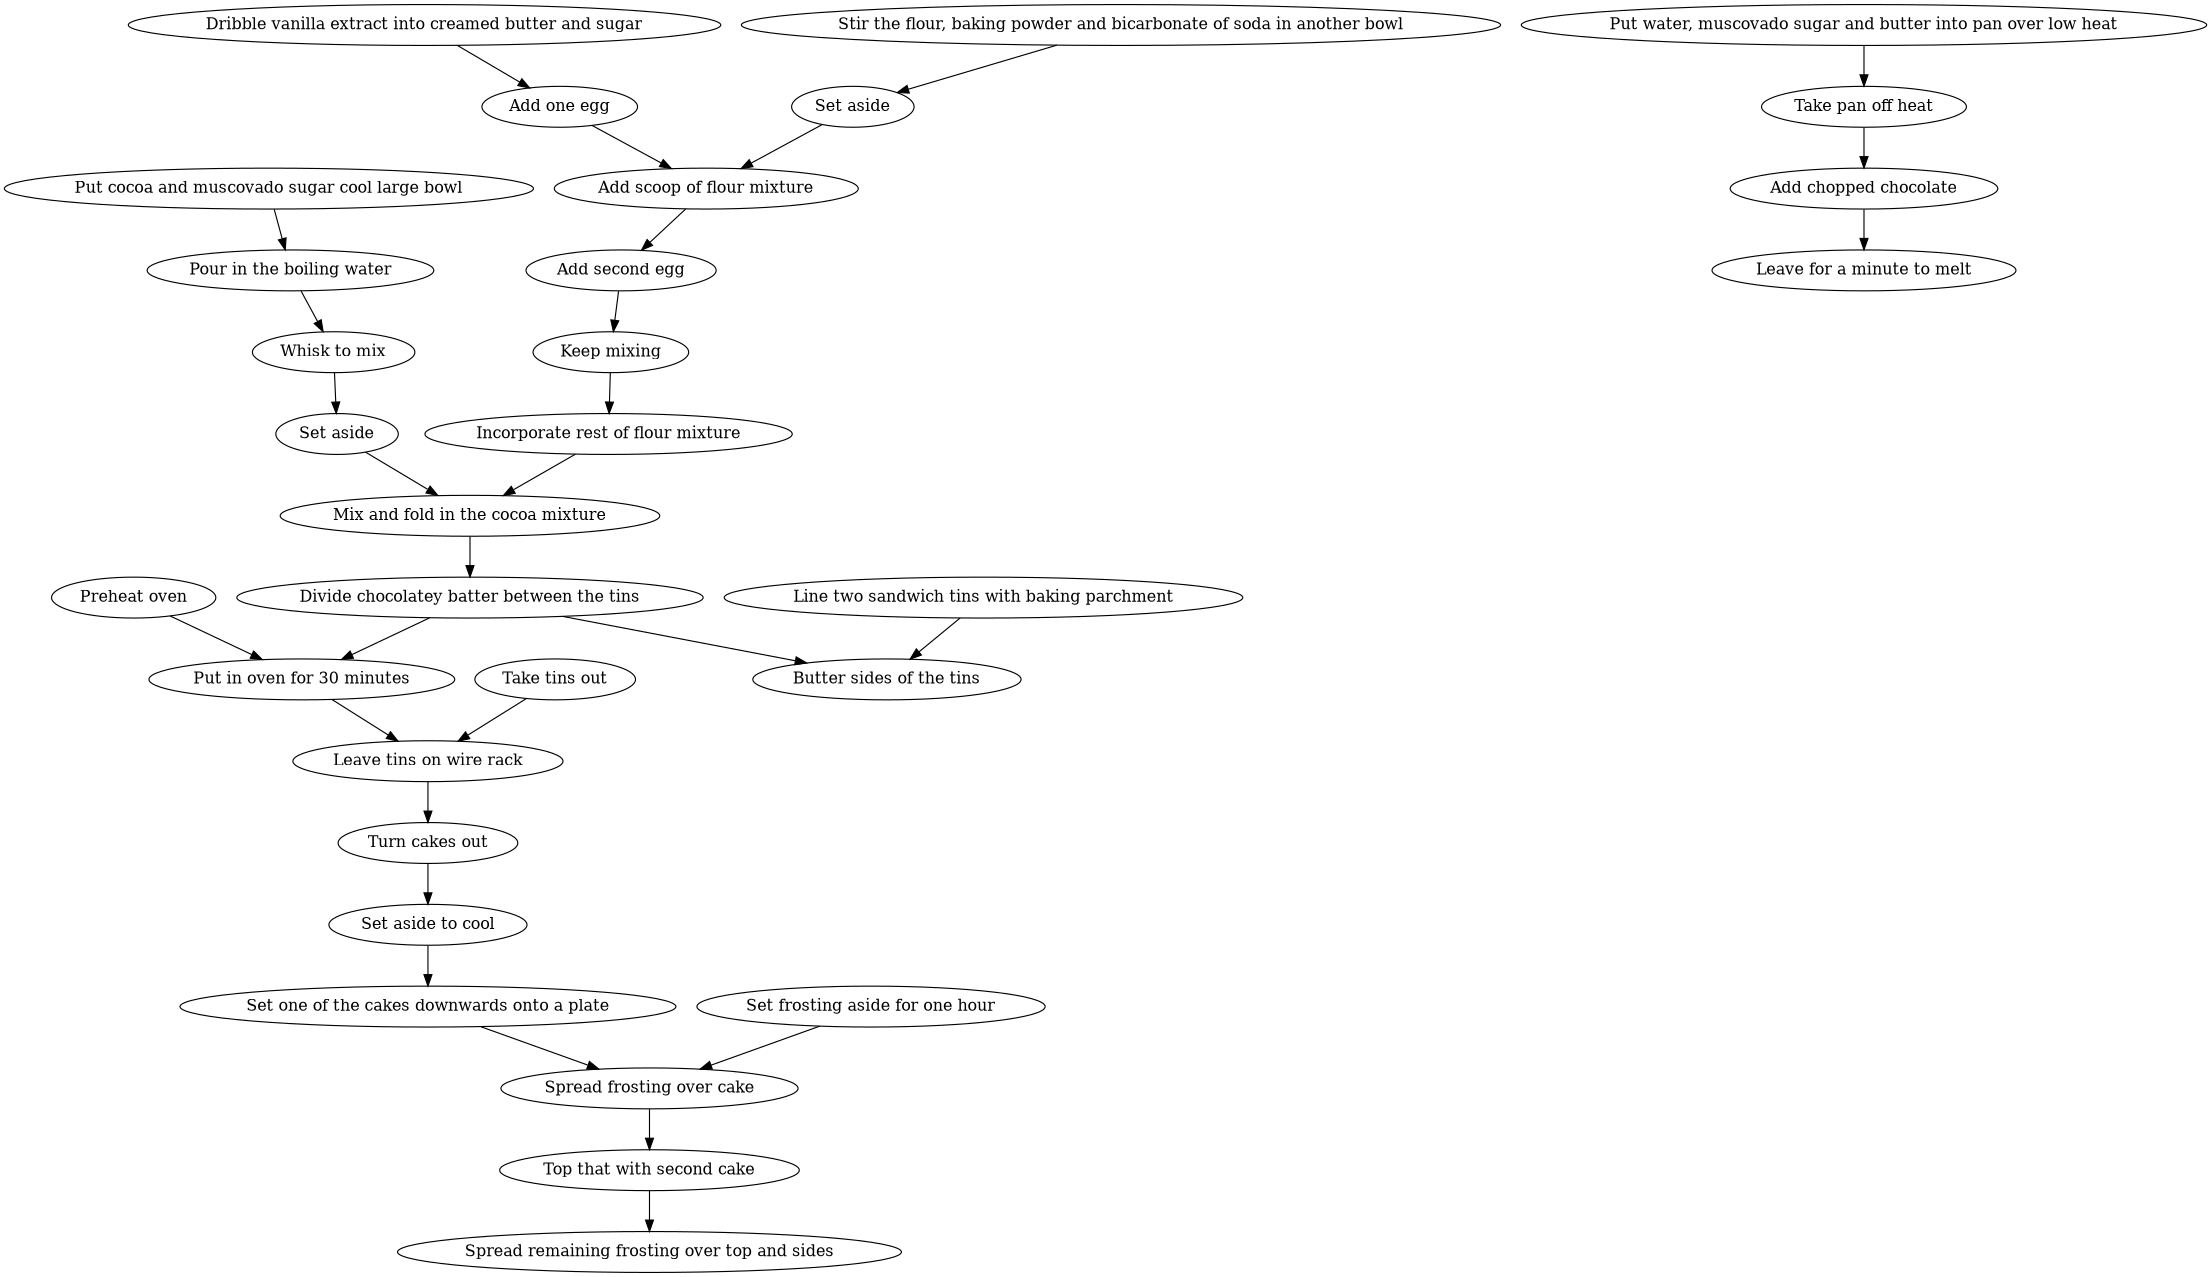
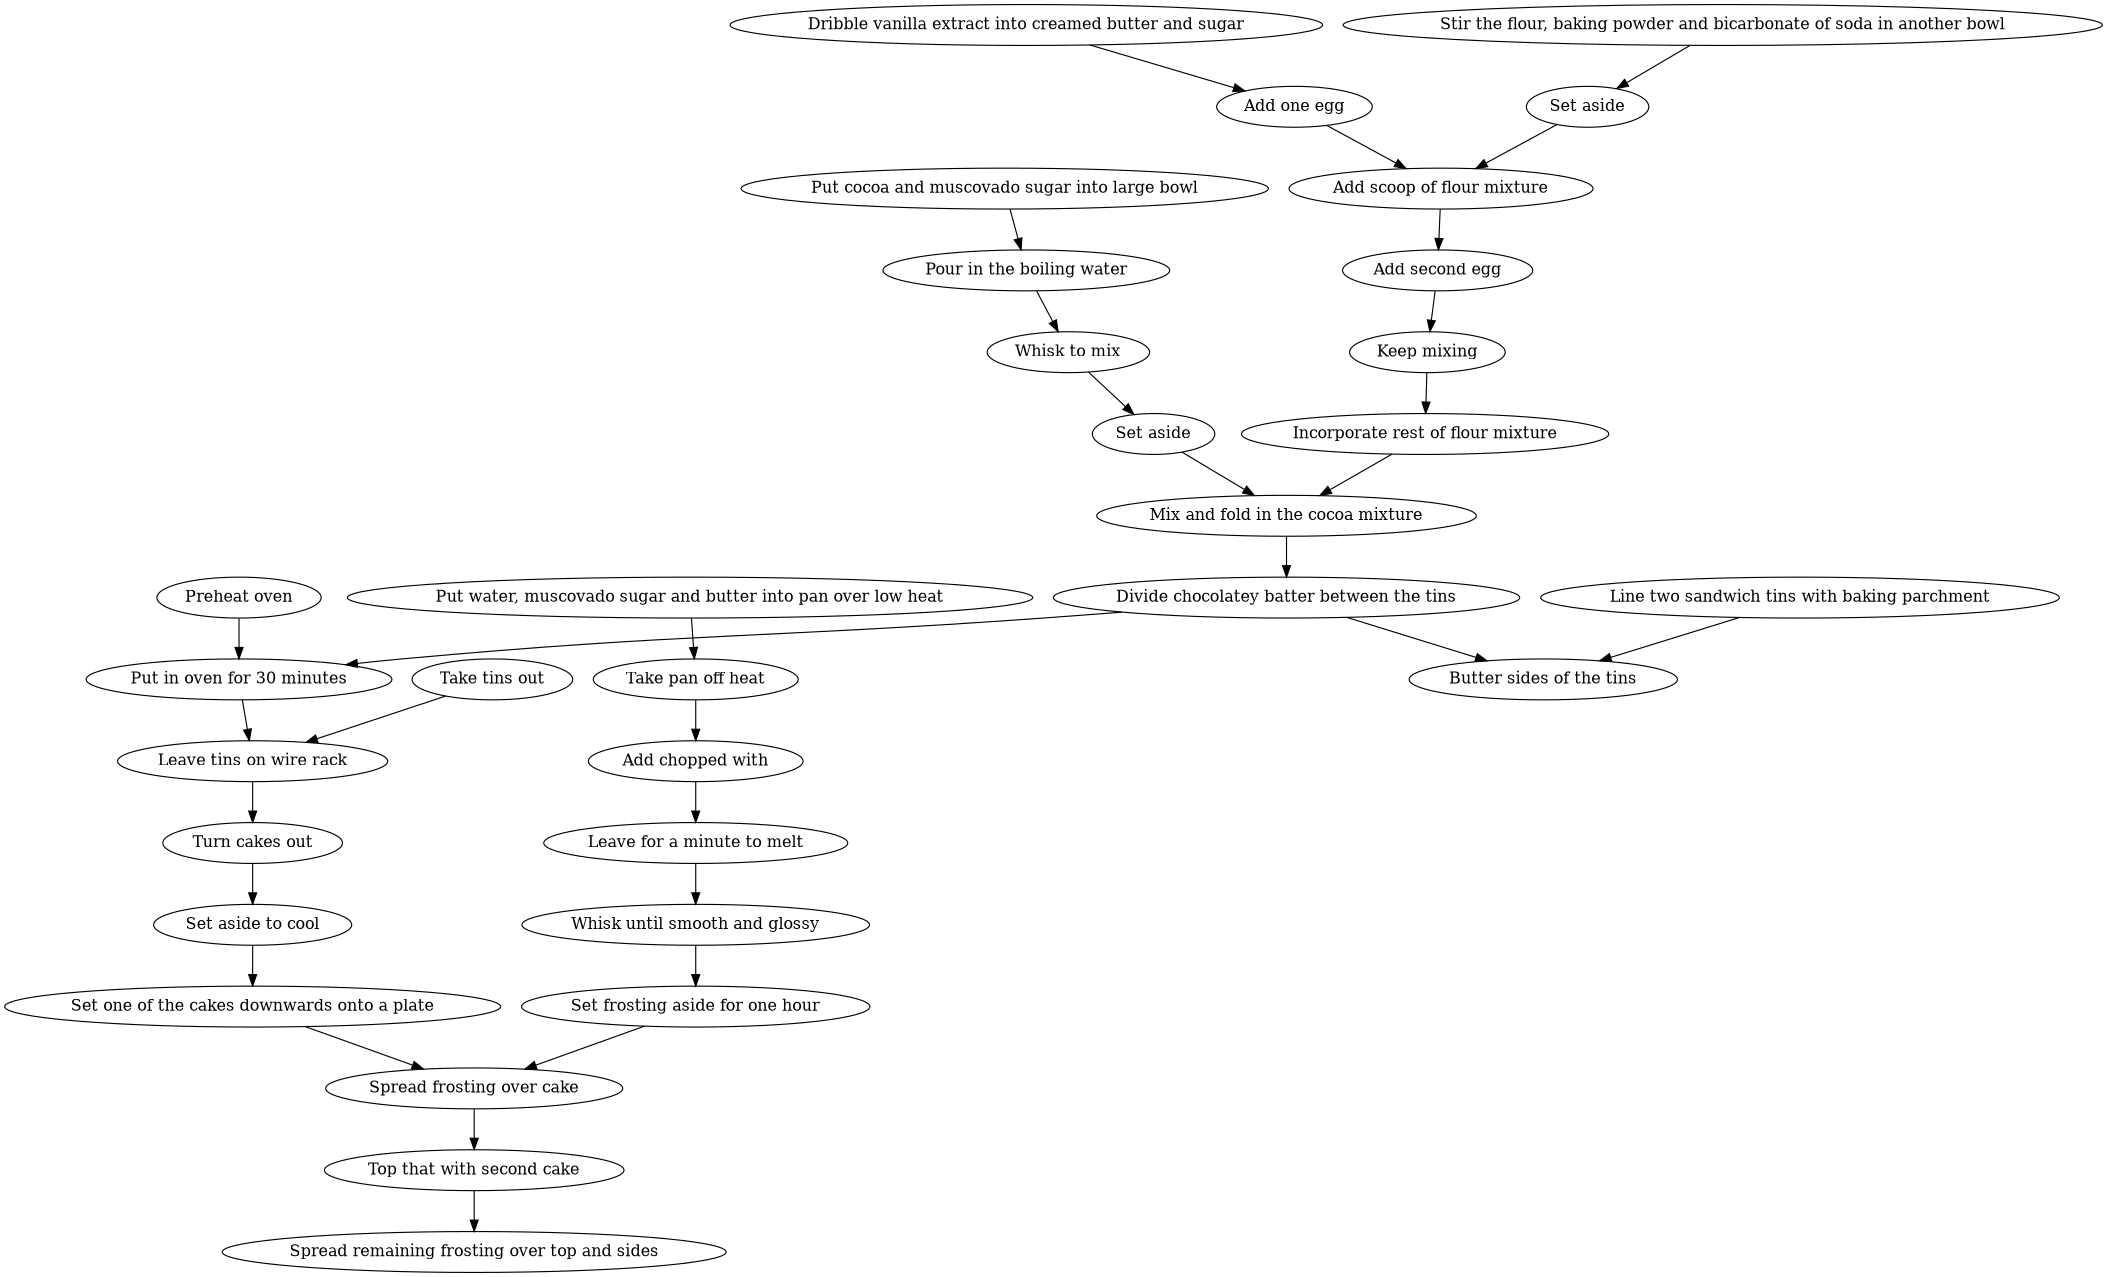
node "Put cocoa and muscovado sugar cool large bowl": label "Put cocoa and muscovado sugar cool large bowl" -> "Put cocoa and muscovado sugar into large bowl"
node "Add chopped chocolate": label "Add chopped chocolate" -> "Add chopped with"
node "Whisk until smooth and glossy": added
